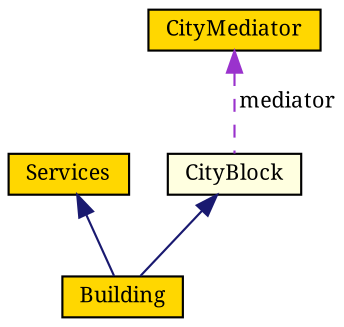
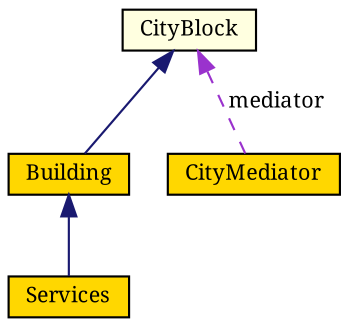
edge "CityBlock" -> "CityMediator": reversed
edge "Building" -> "Services": reversed
